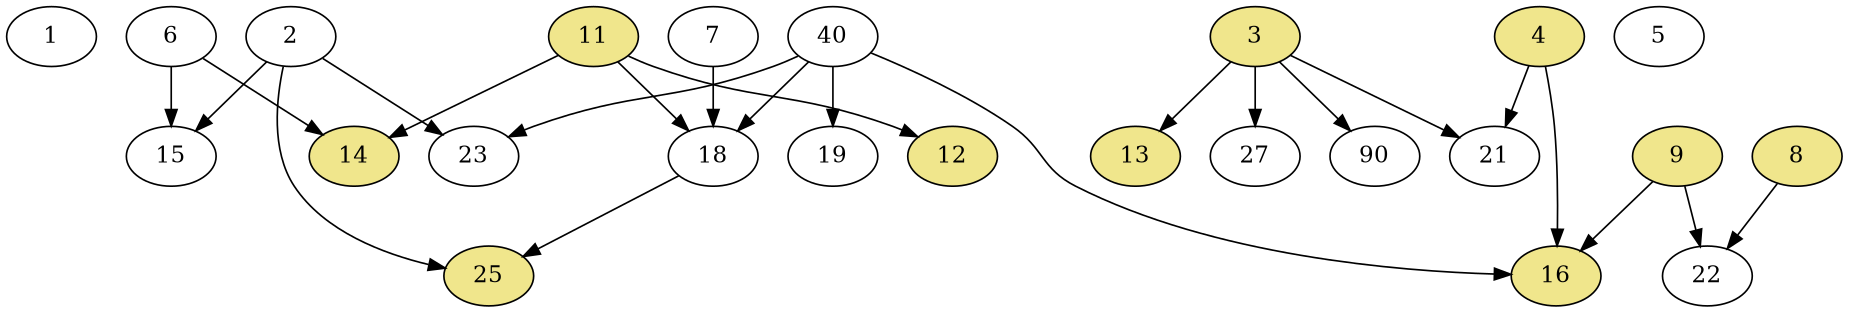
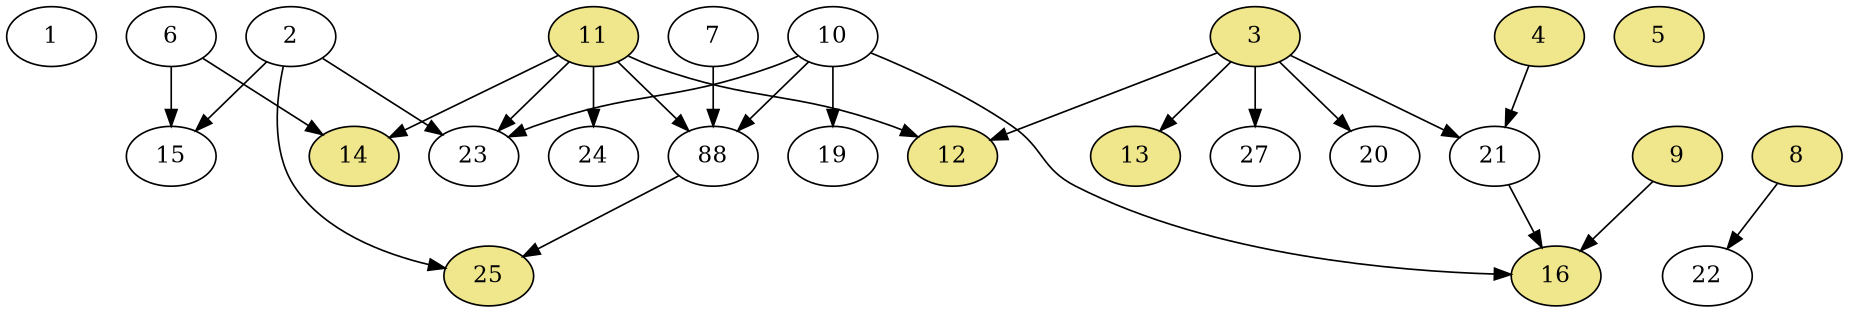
node "40": label "40" -> "10"
node "5": fillcolor white -> khaki
edge "11" -> "23": added
edge "3" -> "12": added
edge "4" -> "16": now "21" -> "16"
node "24": added
node "18": label "18" -> "88"
node "90": label "90" -> "20"
edge "9" -> "22": removed
